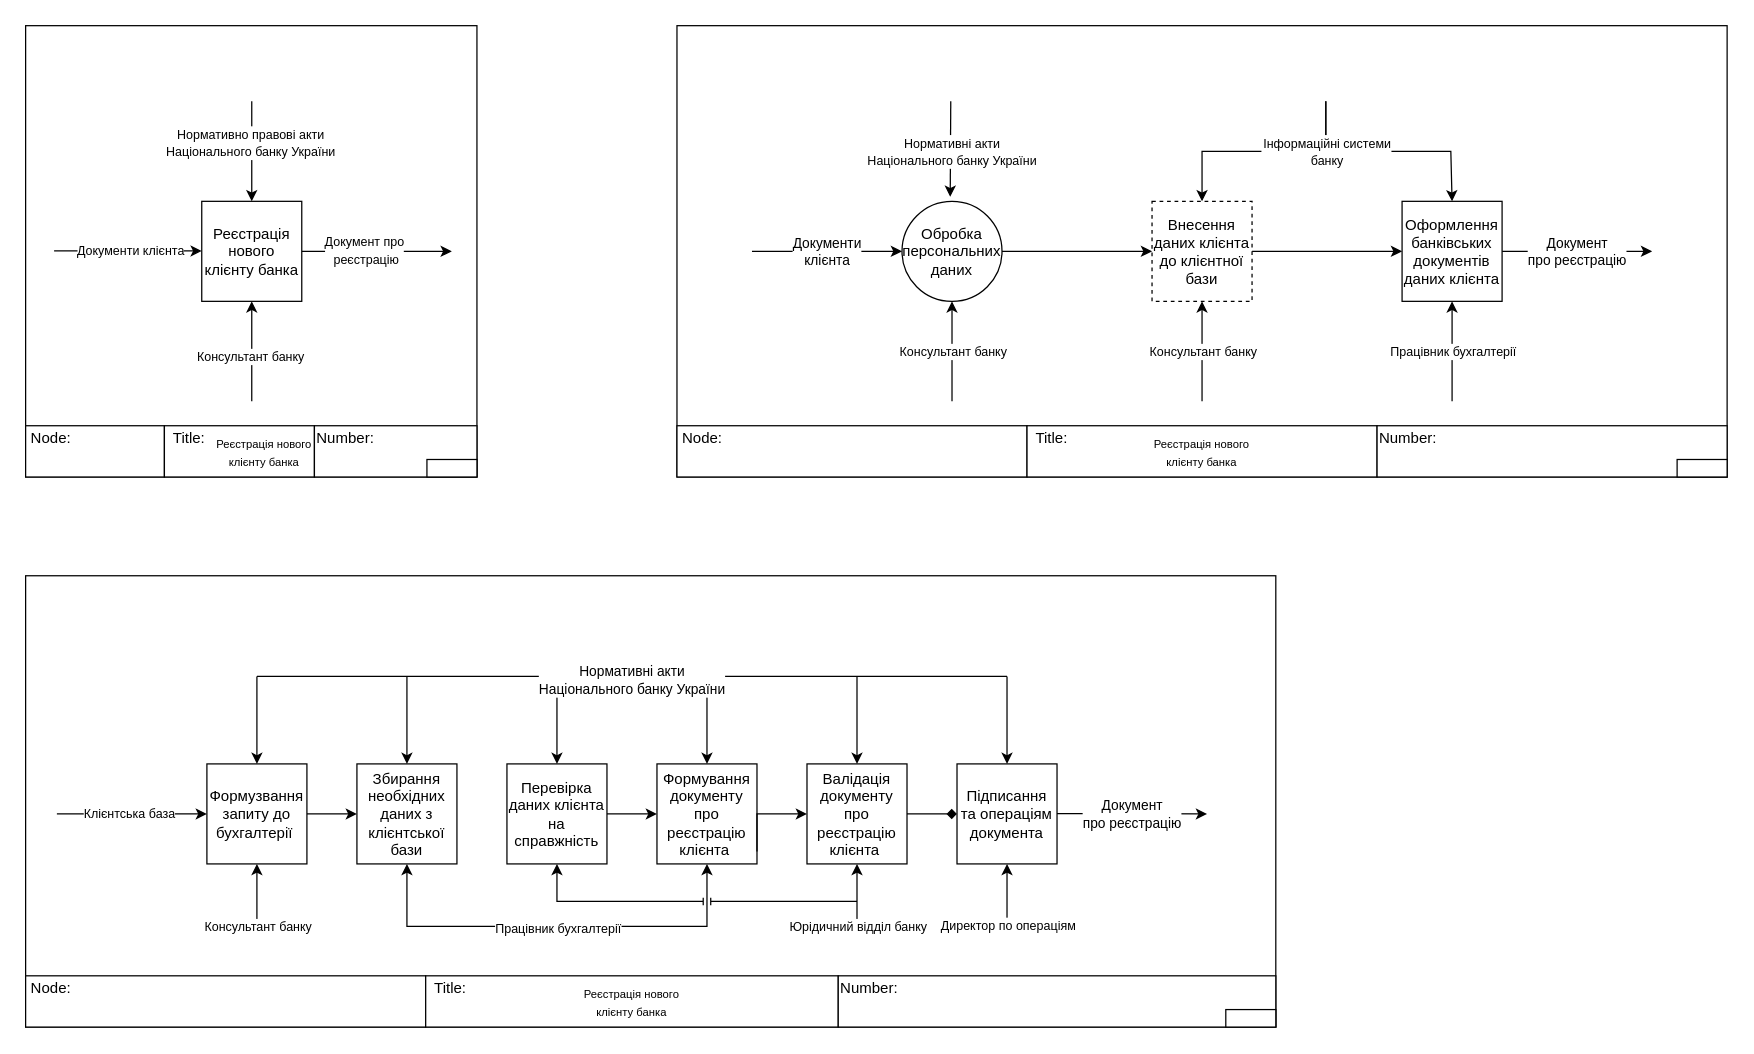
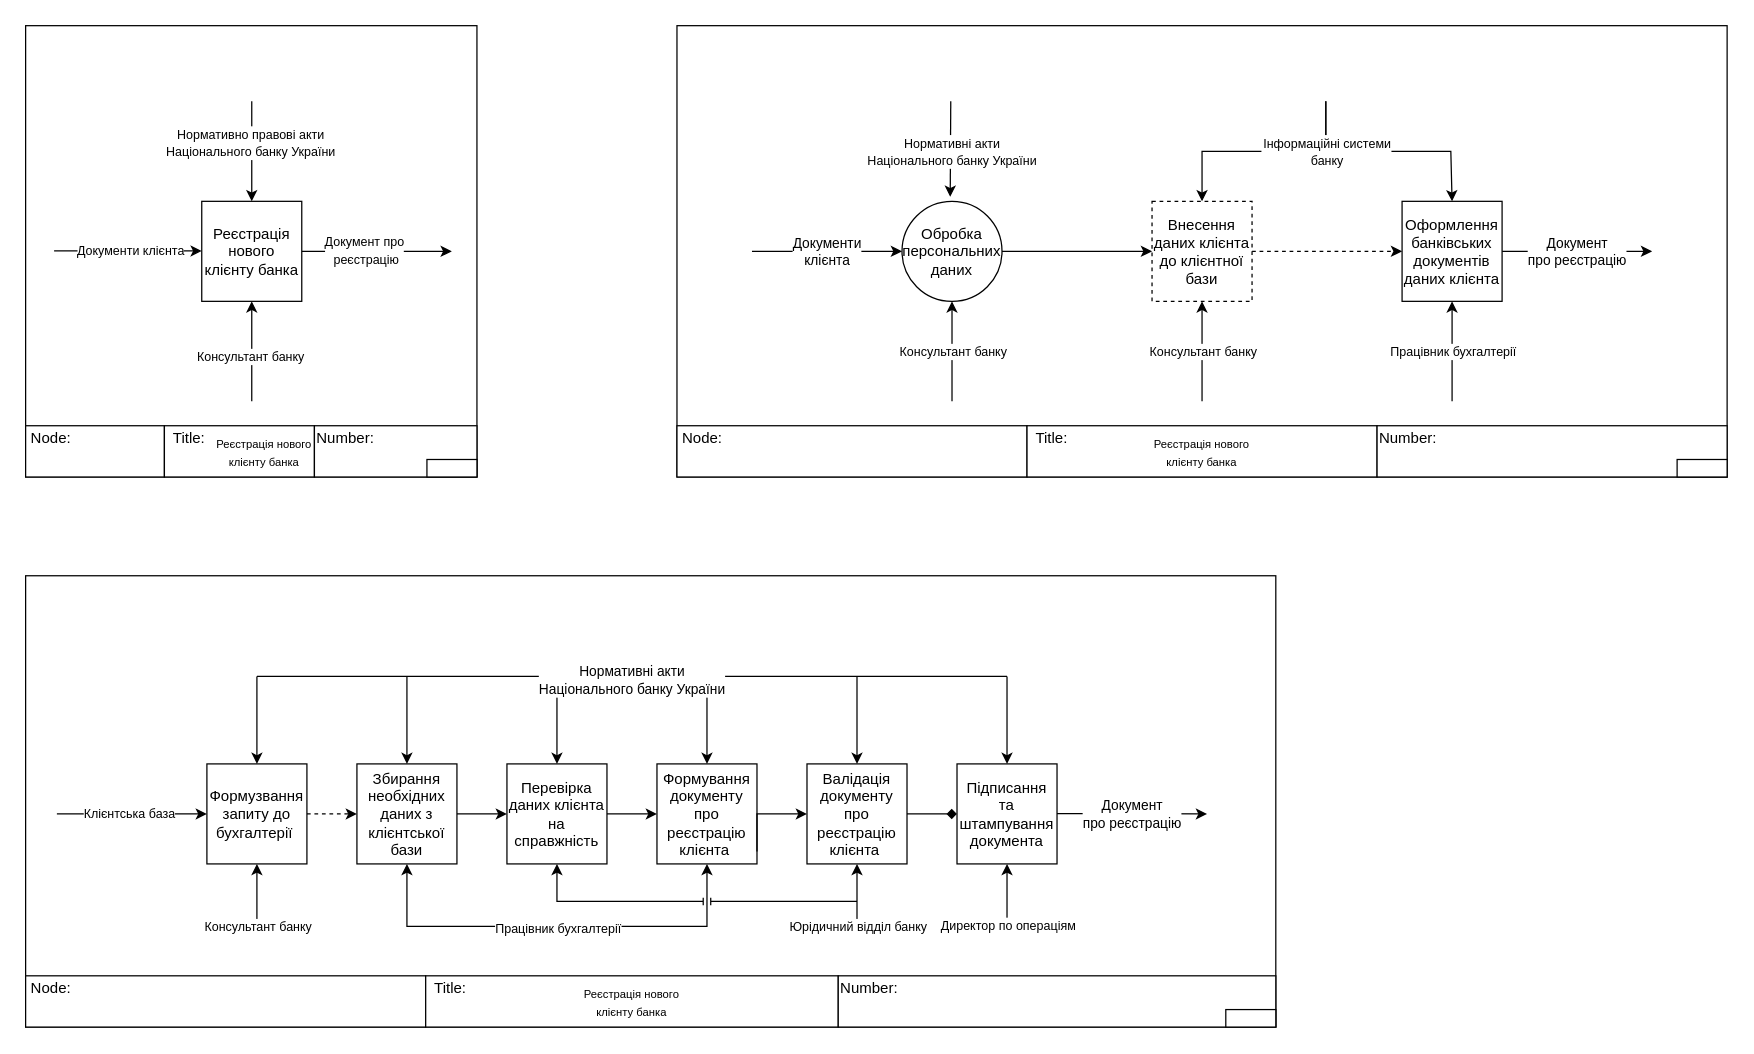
edge "Внесення даних клієнта до клієнтної бази" -> "Оформлення банківських документів даних клієнта": style solid -> dashed
edge "Формузвання запиту до бухгалтерії" -> "Збирання необхідних даних з клієнтської бази": style solid -> dashed
edge "Збирання необхідних даних з клієнтської бази" -> "Перевірка даних клієнта на справжність": added
node "Підписання та операціям документа": label "Підписання та операціям документа" -> "Підписання та штампування документа"
